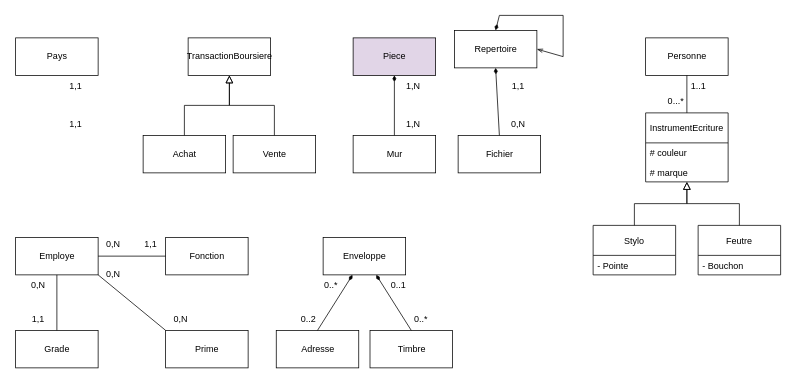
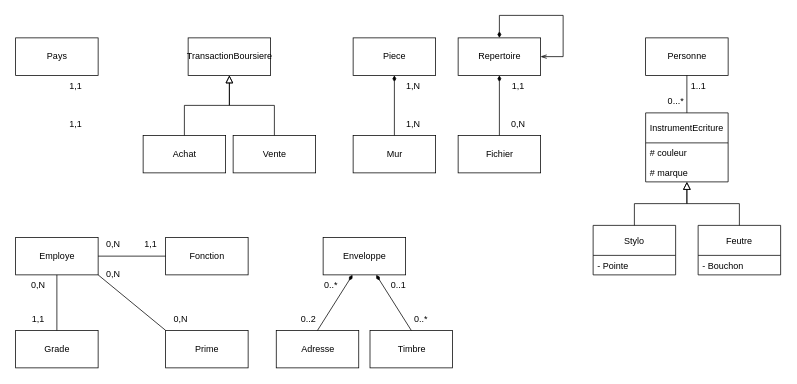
node "Repertoire": moved (495, 49) -> (499, 57)
node "Piece": fillcolor #e1d5e7 -> #ffffff
